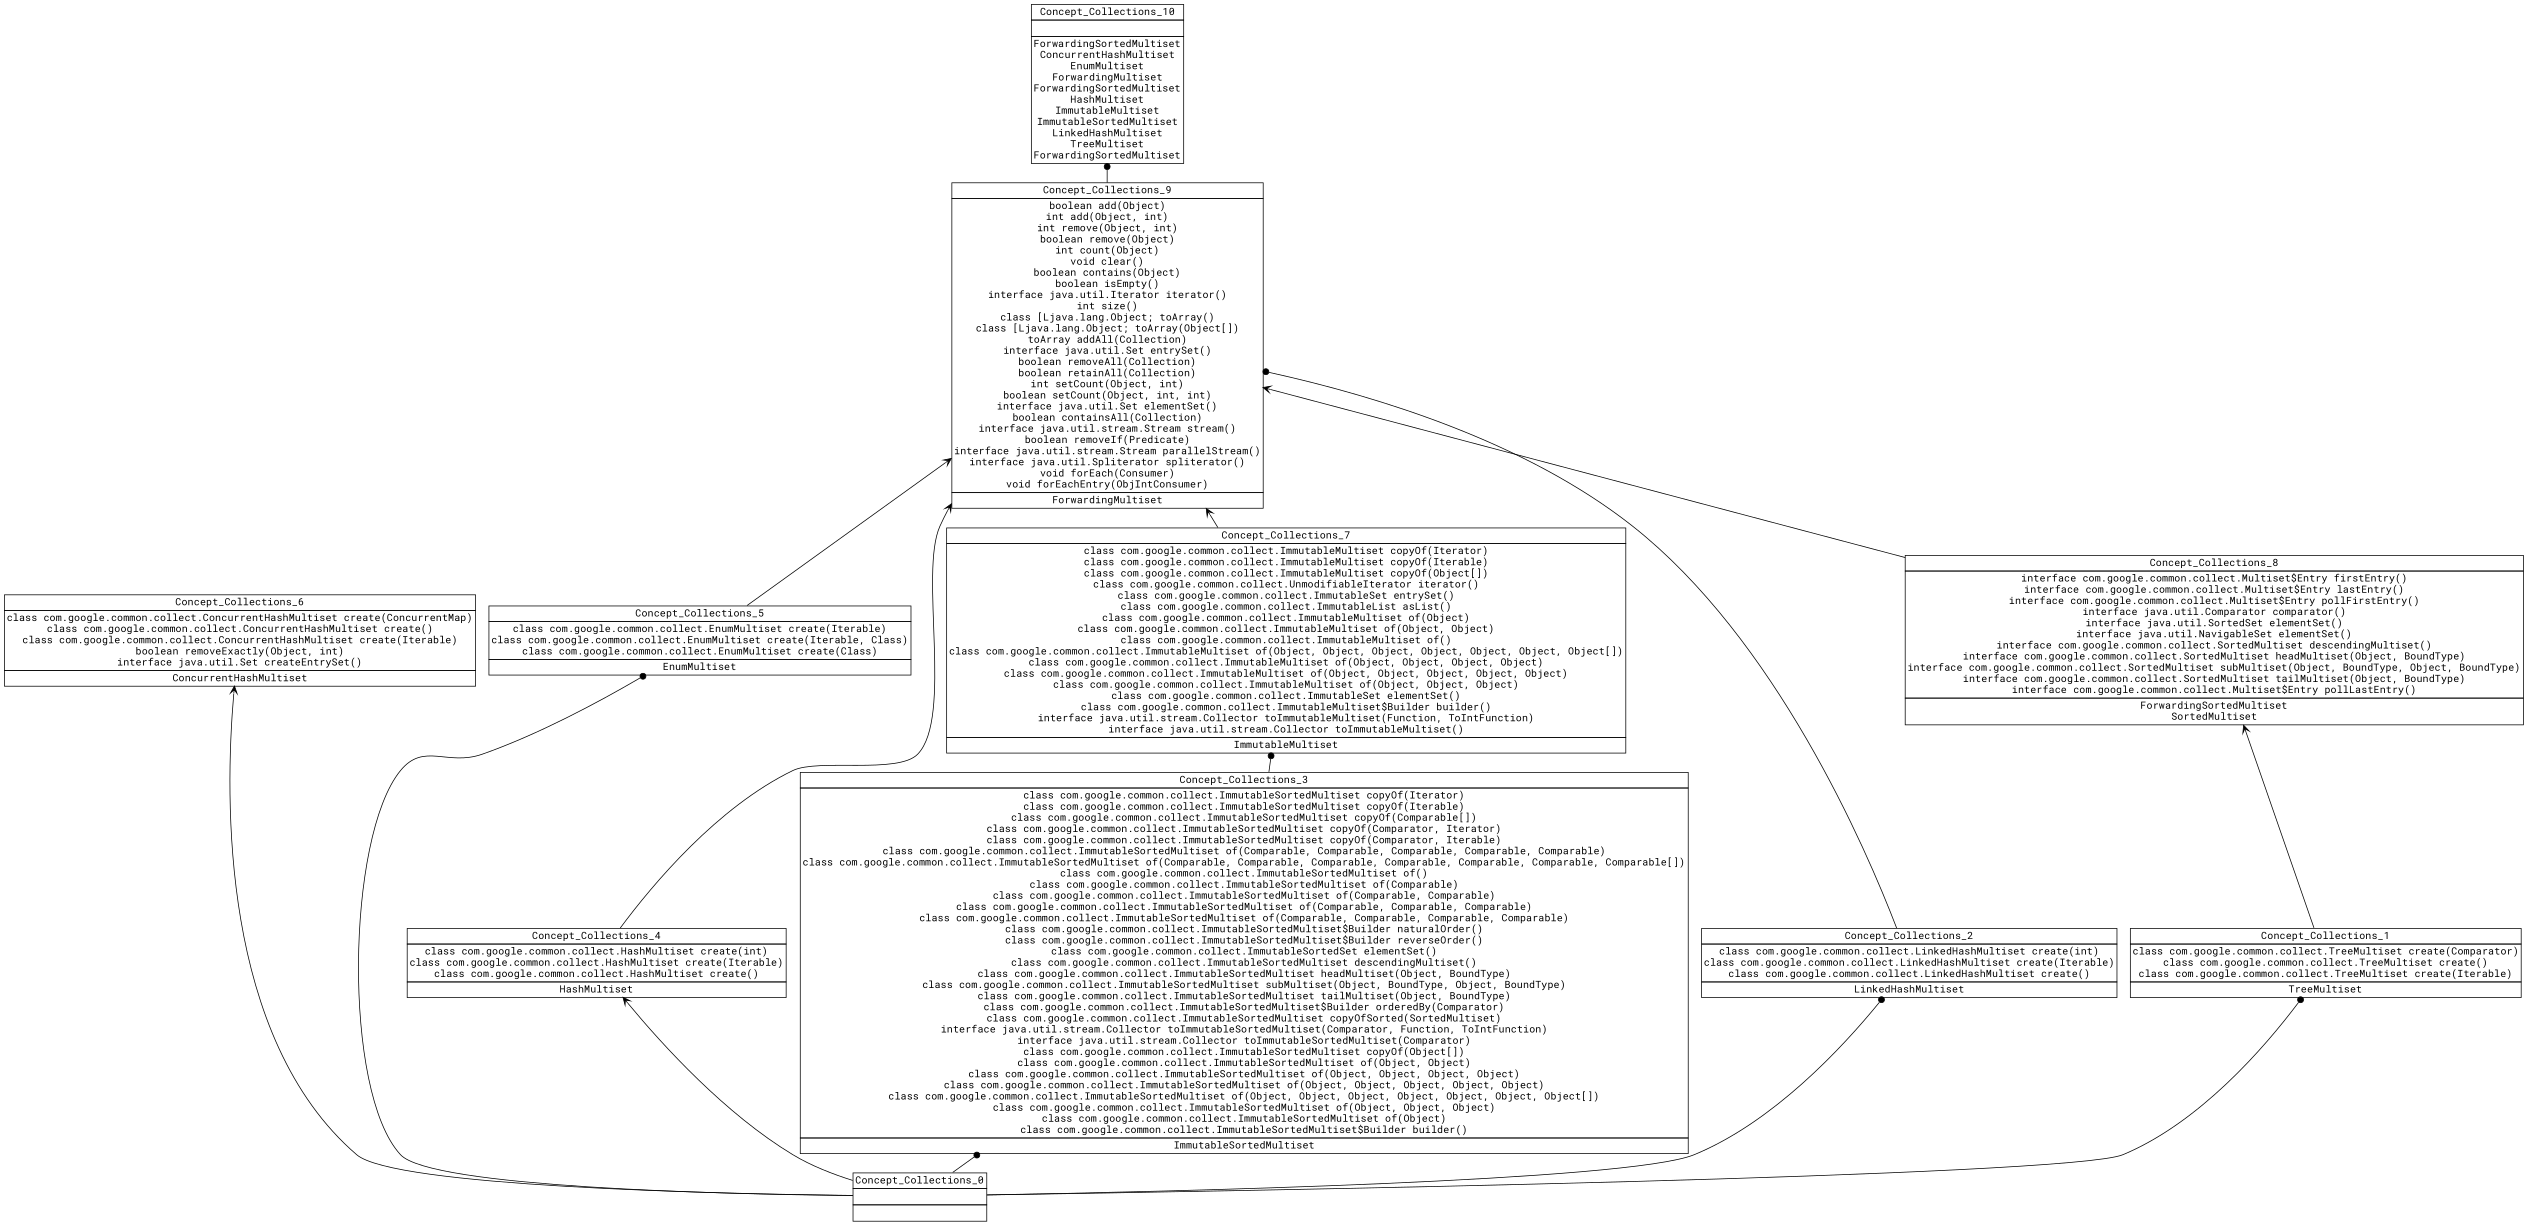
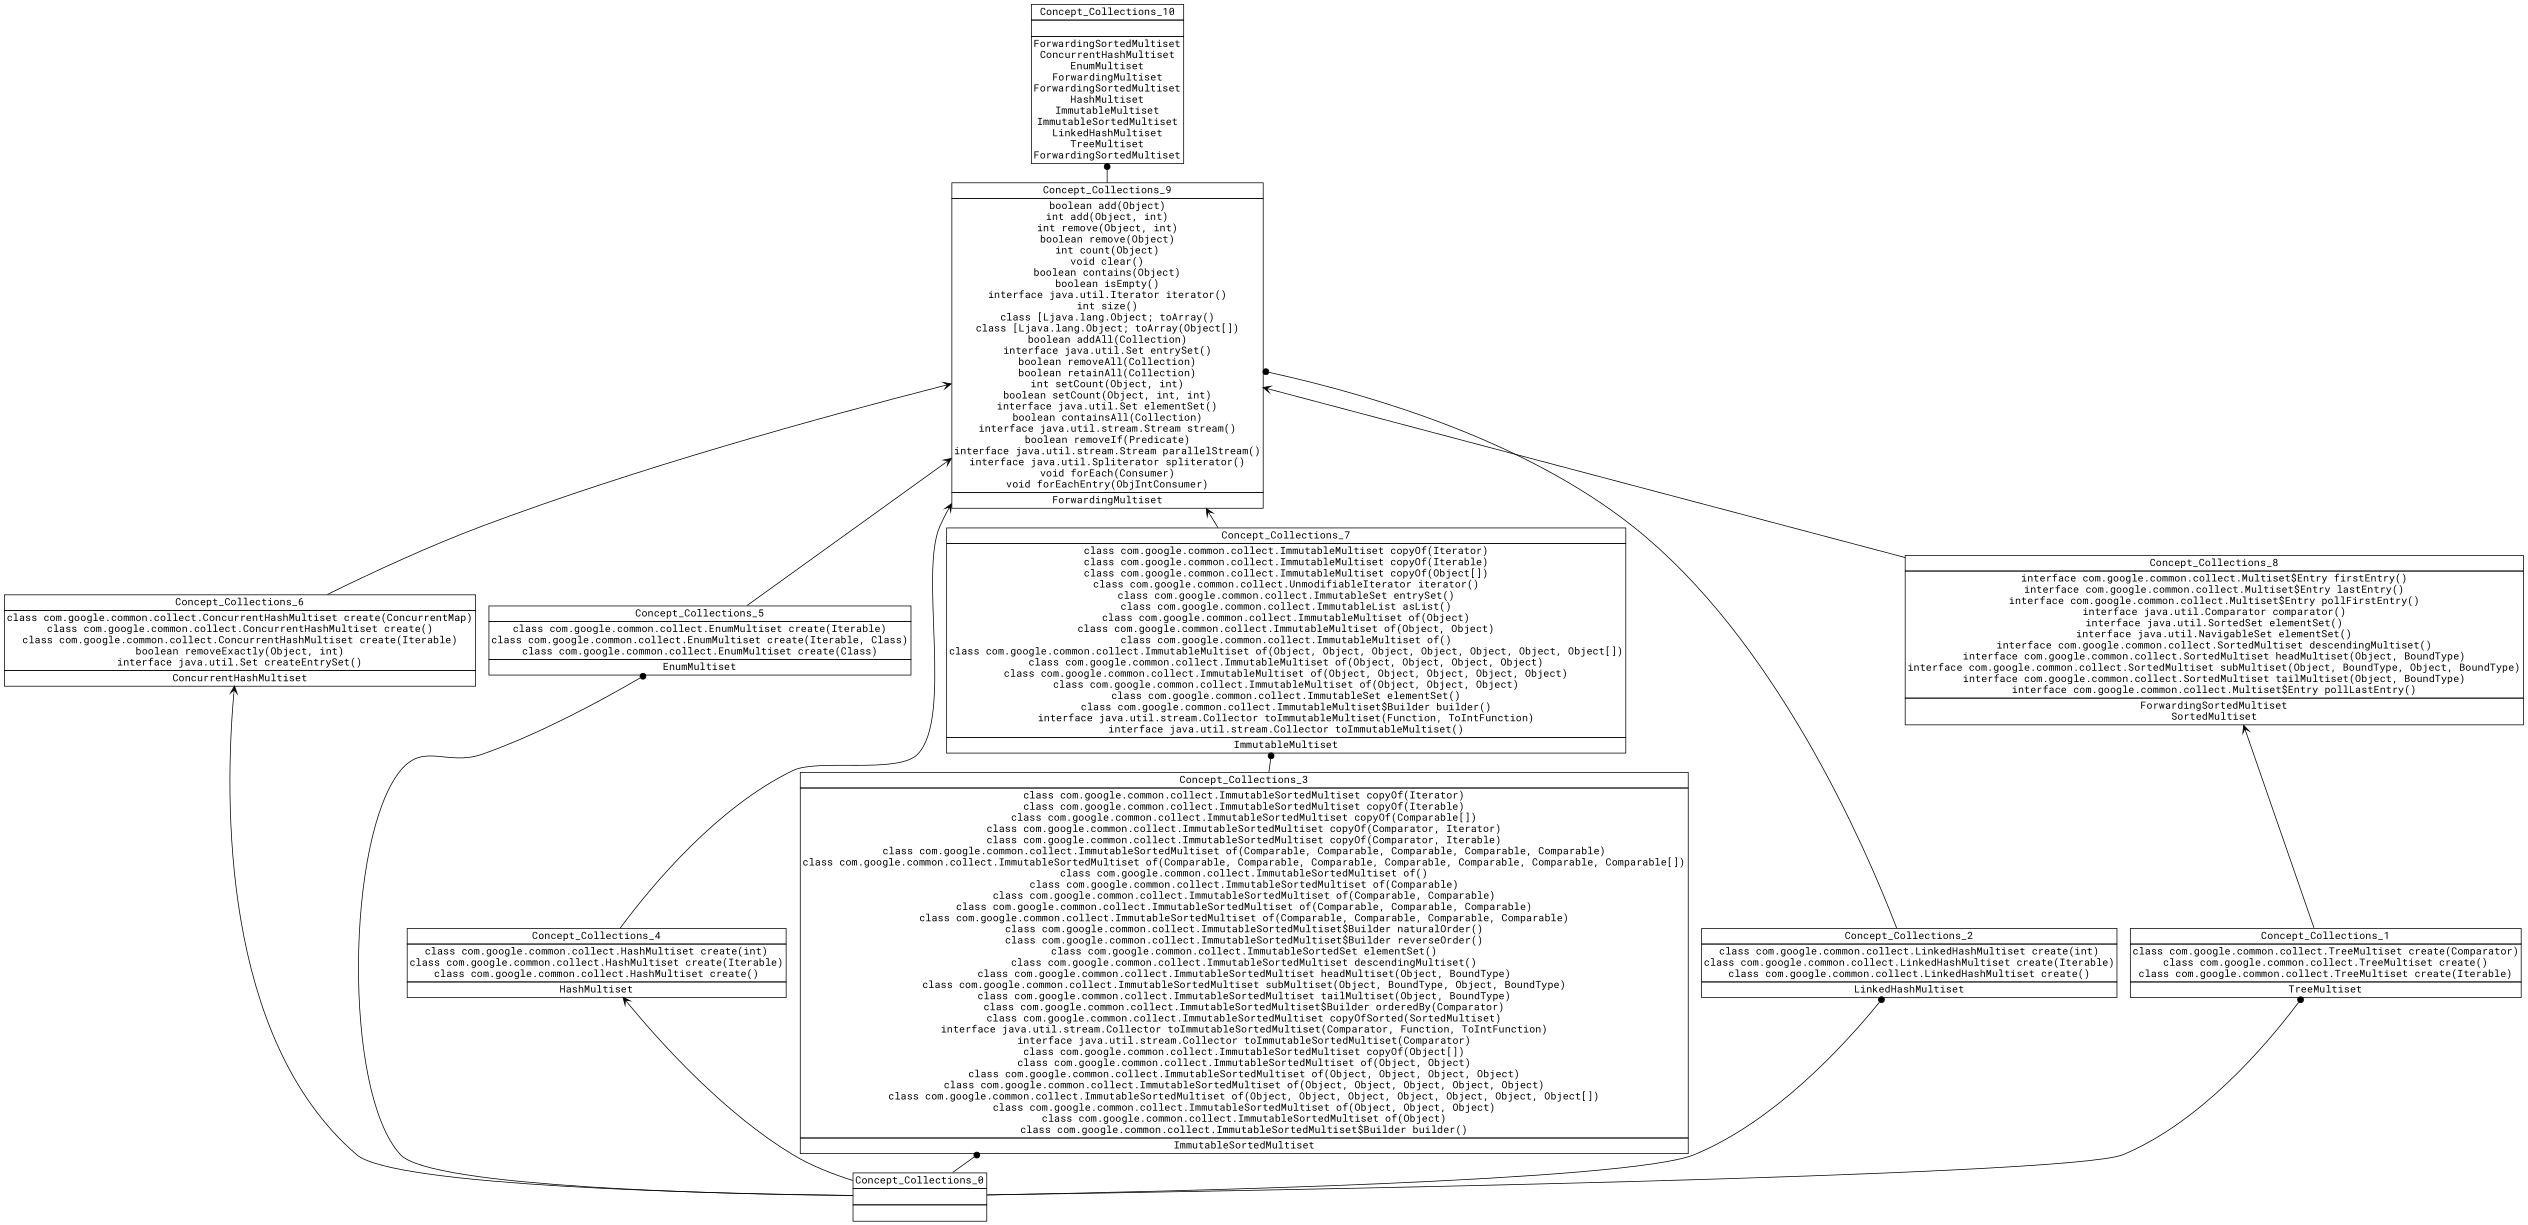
node "Concept_Collections_9": text "toArray addAll(Collection)" -> "boolean addAll(Collection)"
edge "Concept_Collections_6" -> "Concept_Collections_9": added
